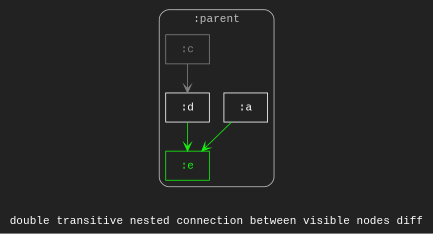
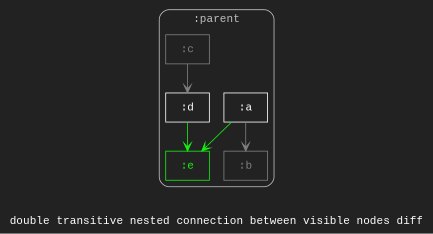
node ":b": added
